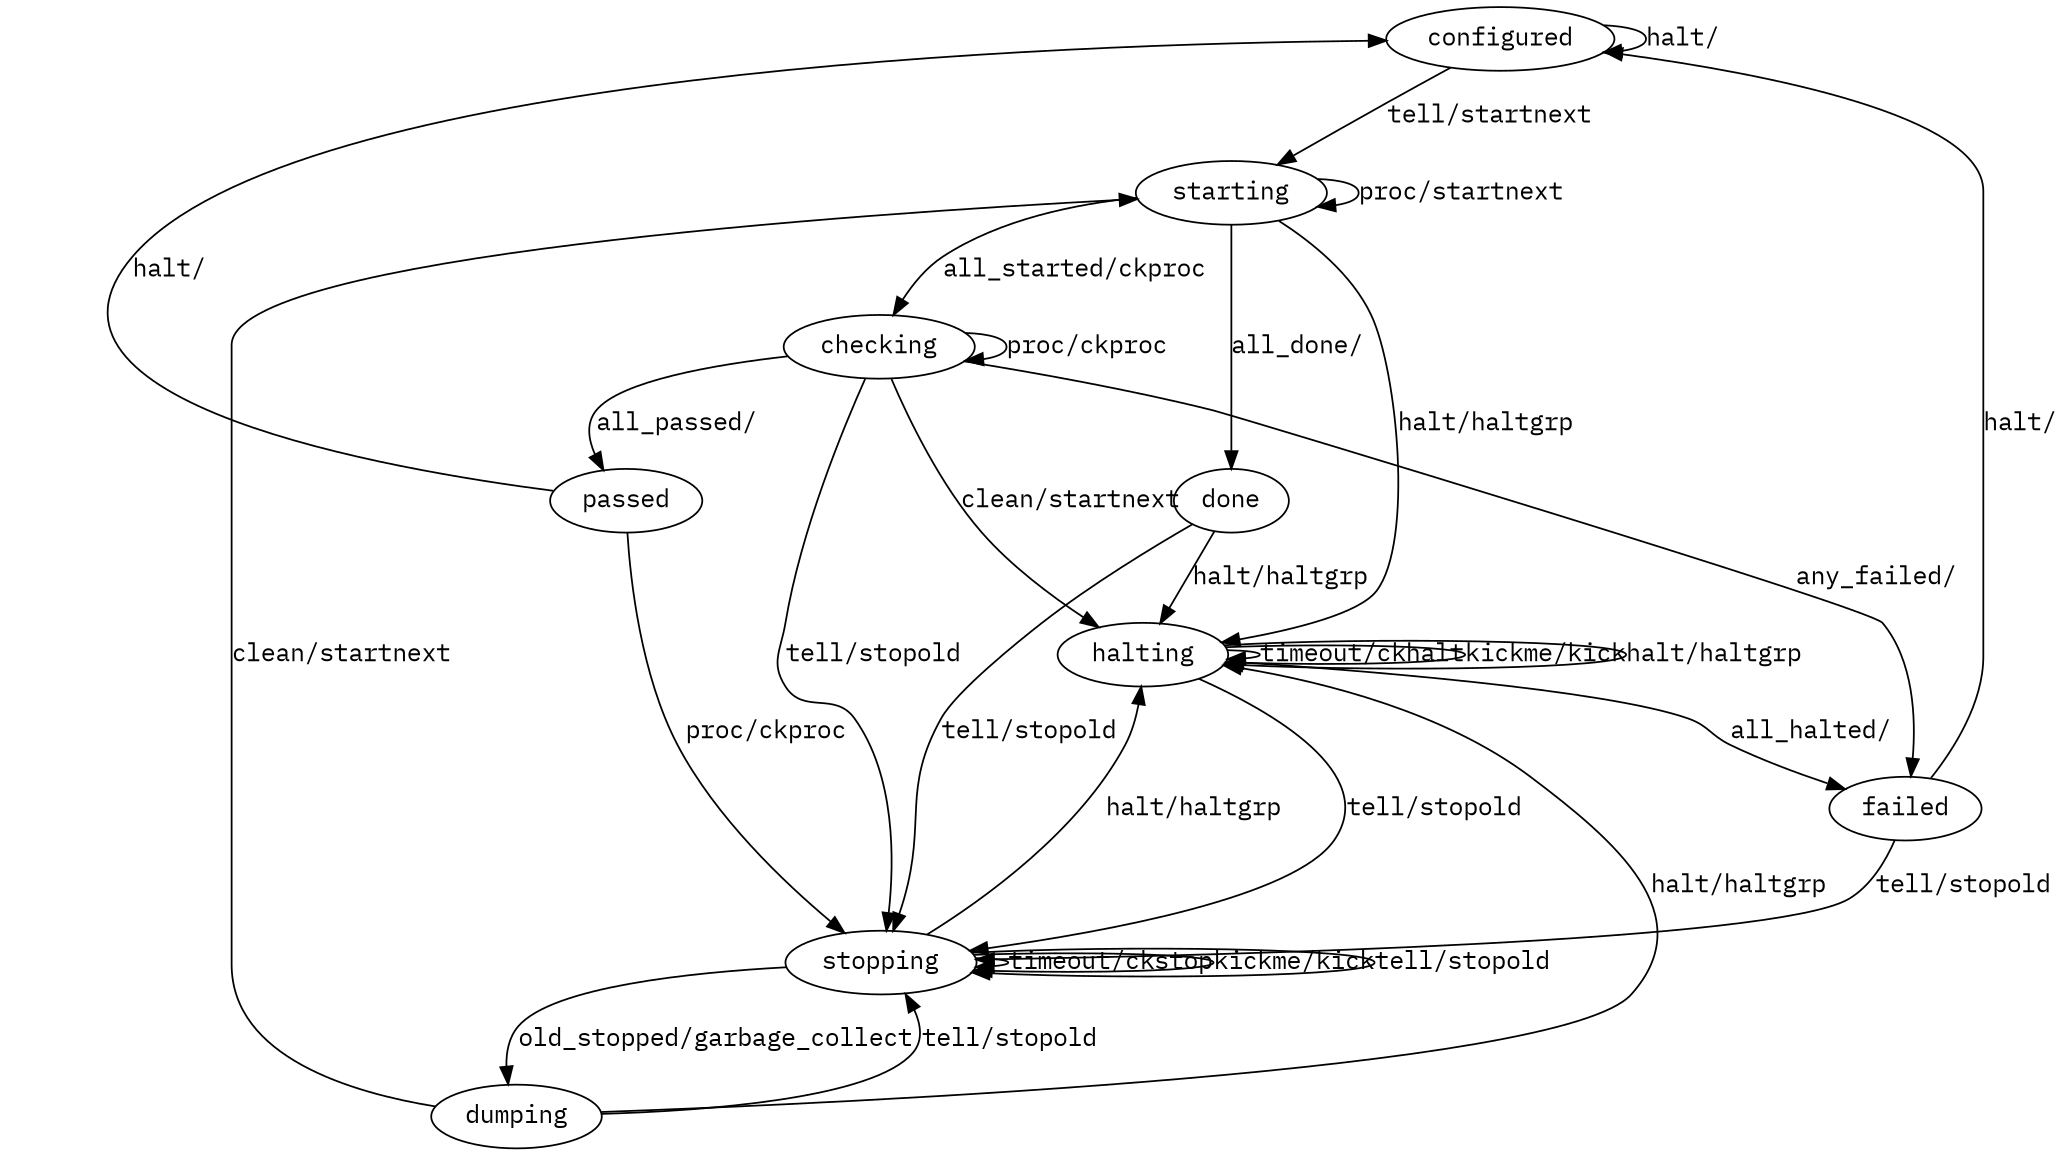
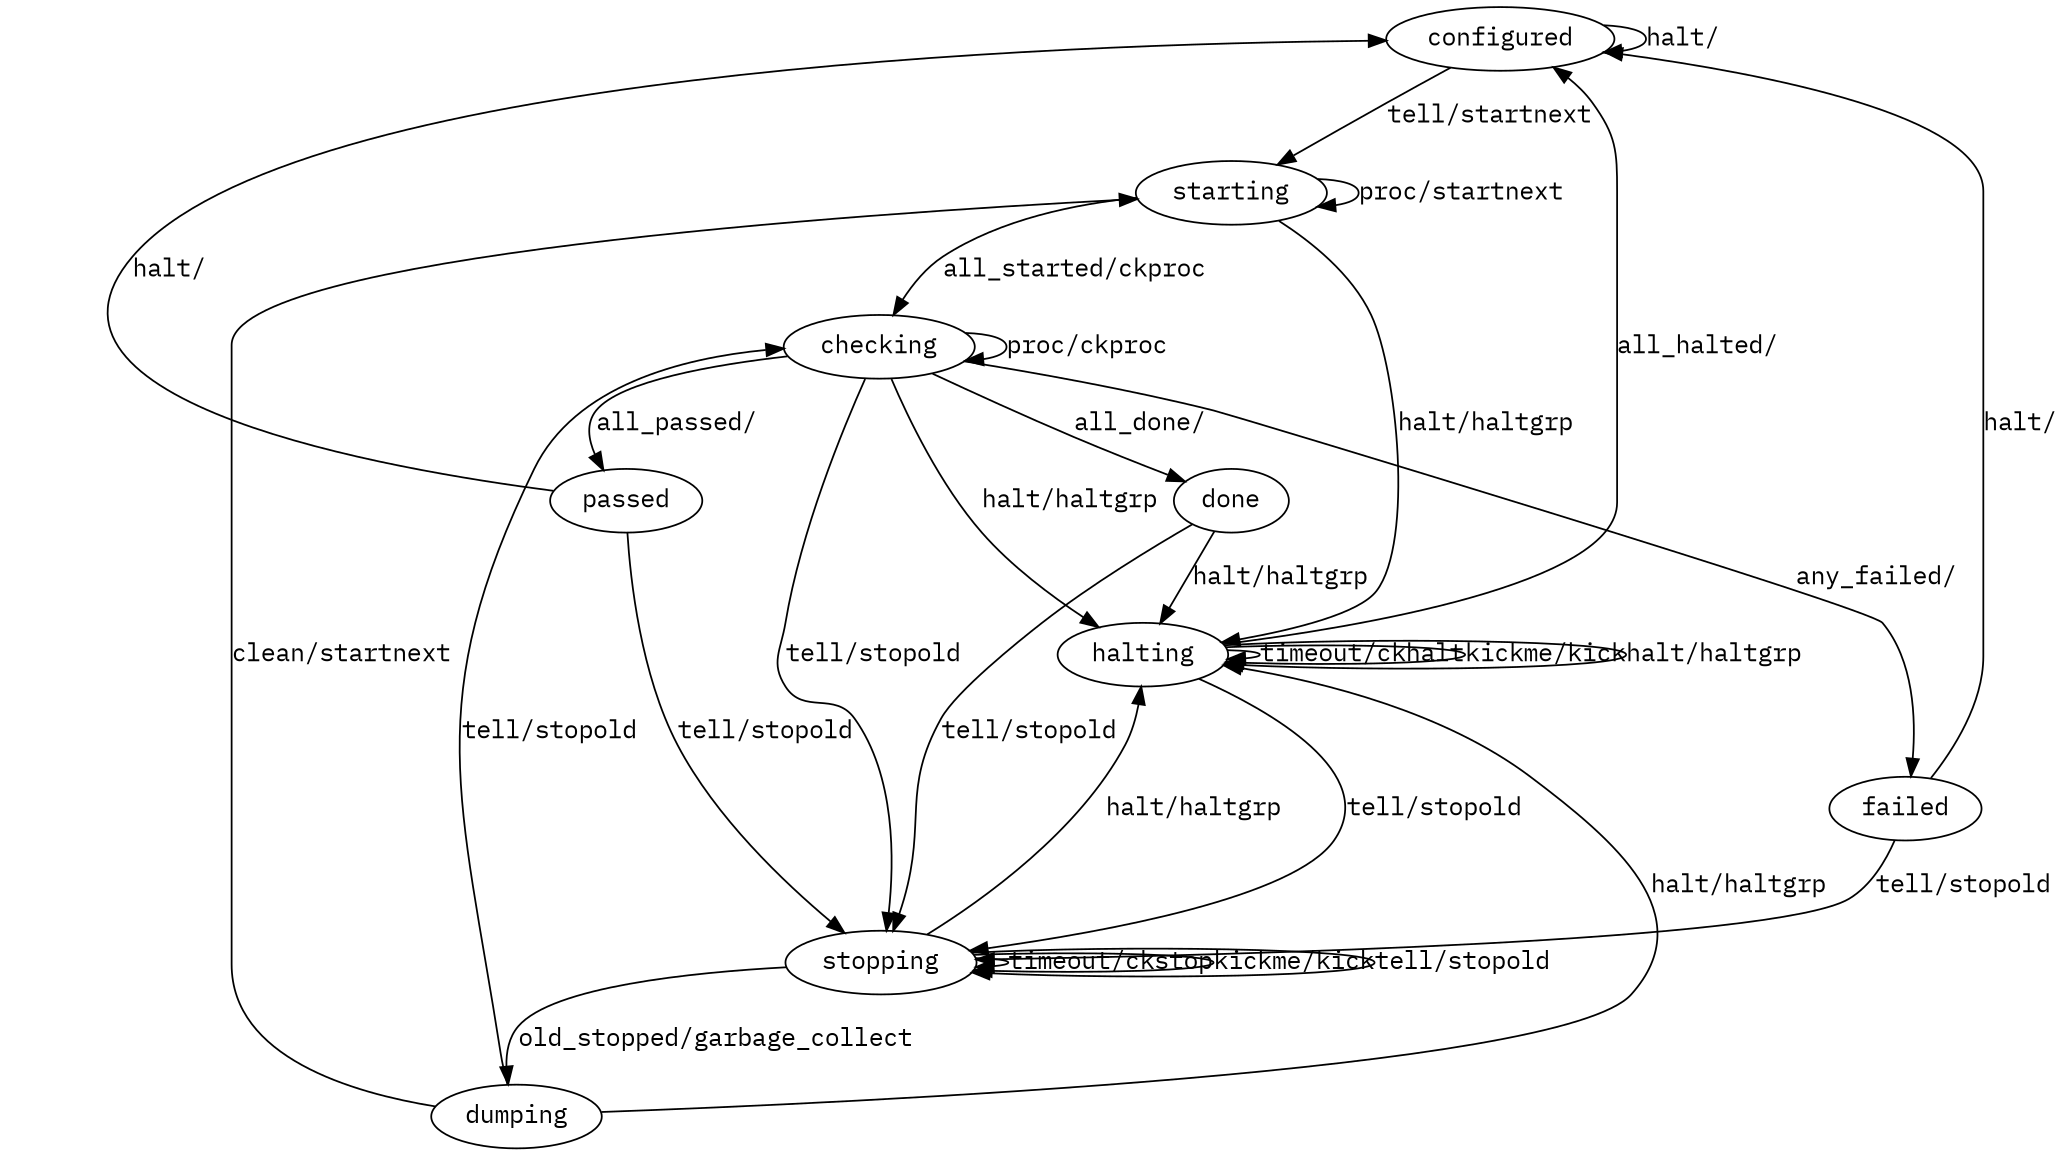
edge "starting" -> "done": now "checking" -> "done"
edge "checking" -> "halting": label "clean/startnext" -> "halt/haltgrp"
edge "halting" -> "failed": now "halting" -> "configured"
edge "passed" -> "stopping": label "proc/ckproc" -> "tell/stopold"
edge "dumping" -> "stopping": now "dumping" -> "checking"
